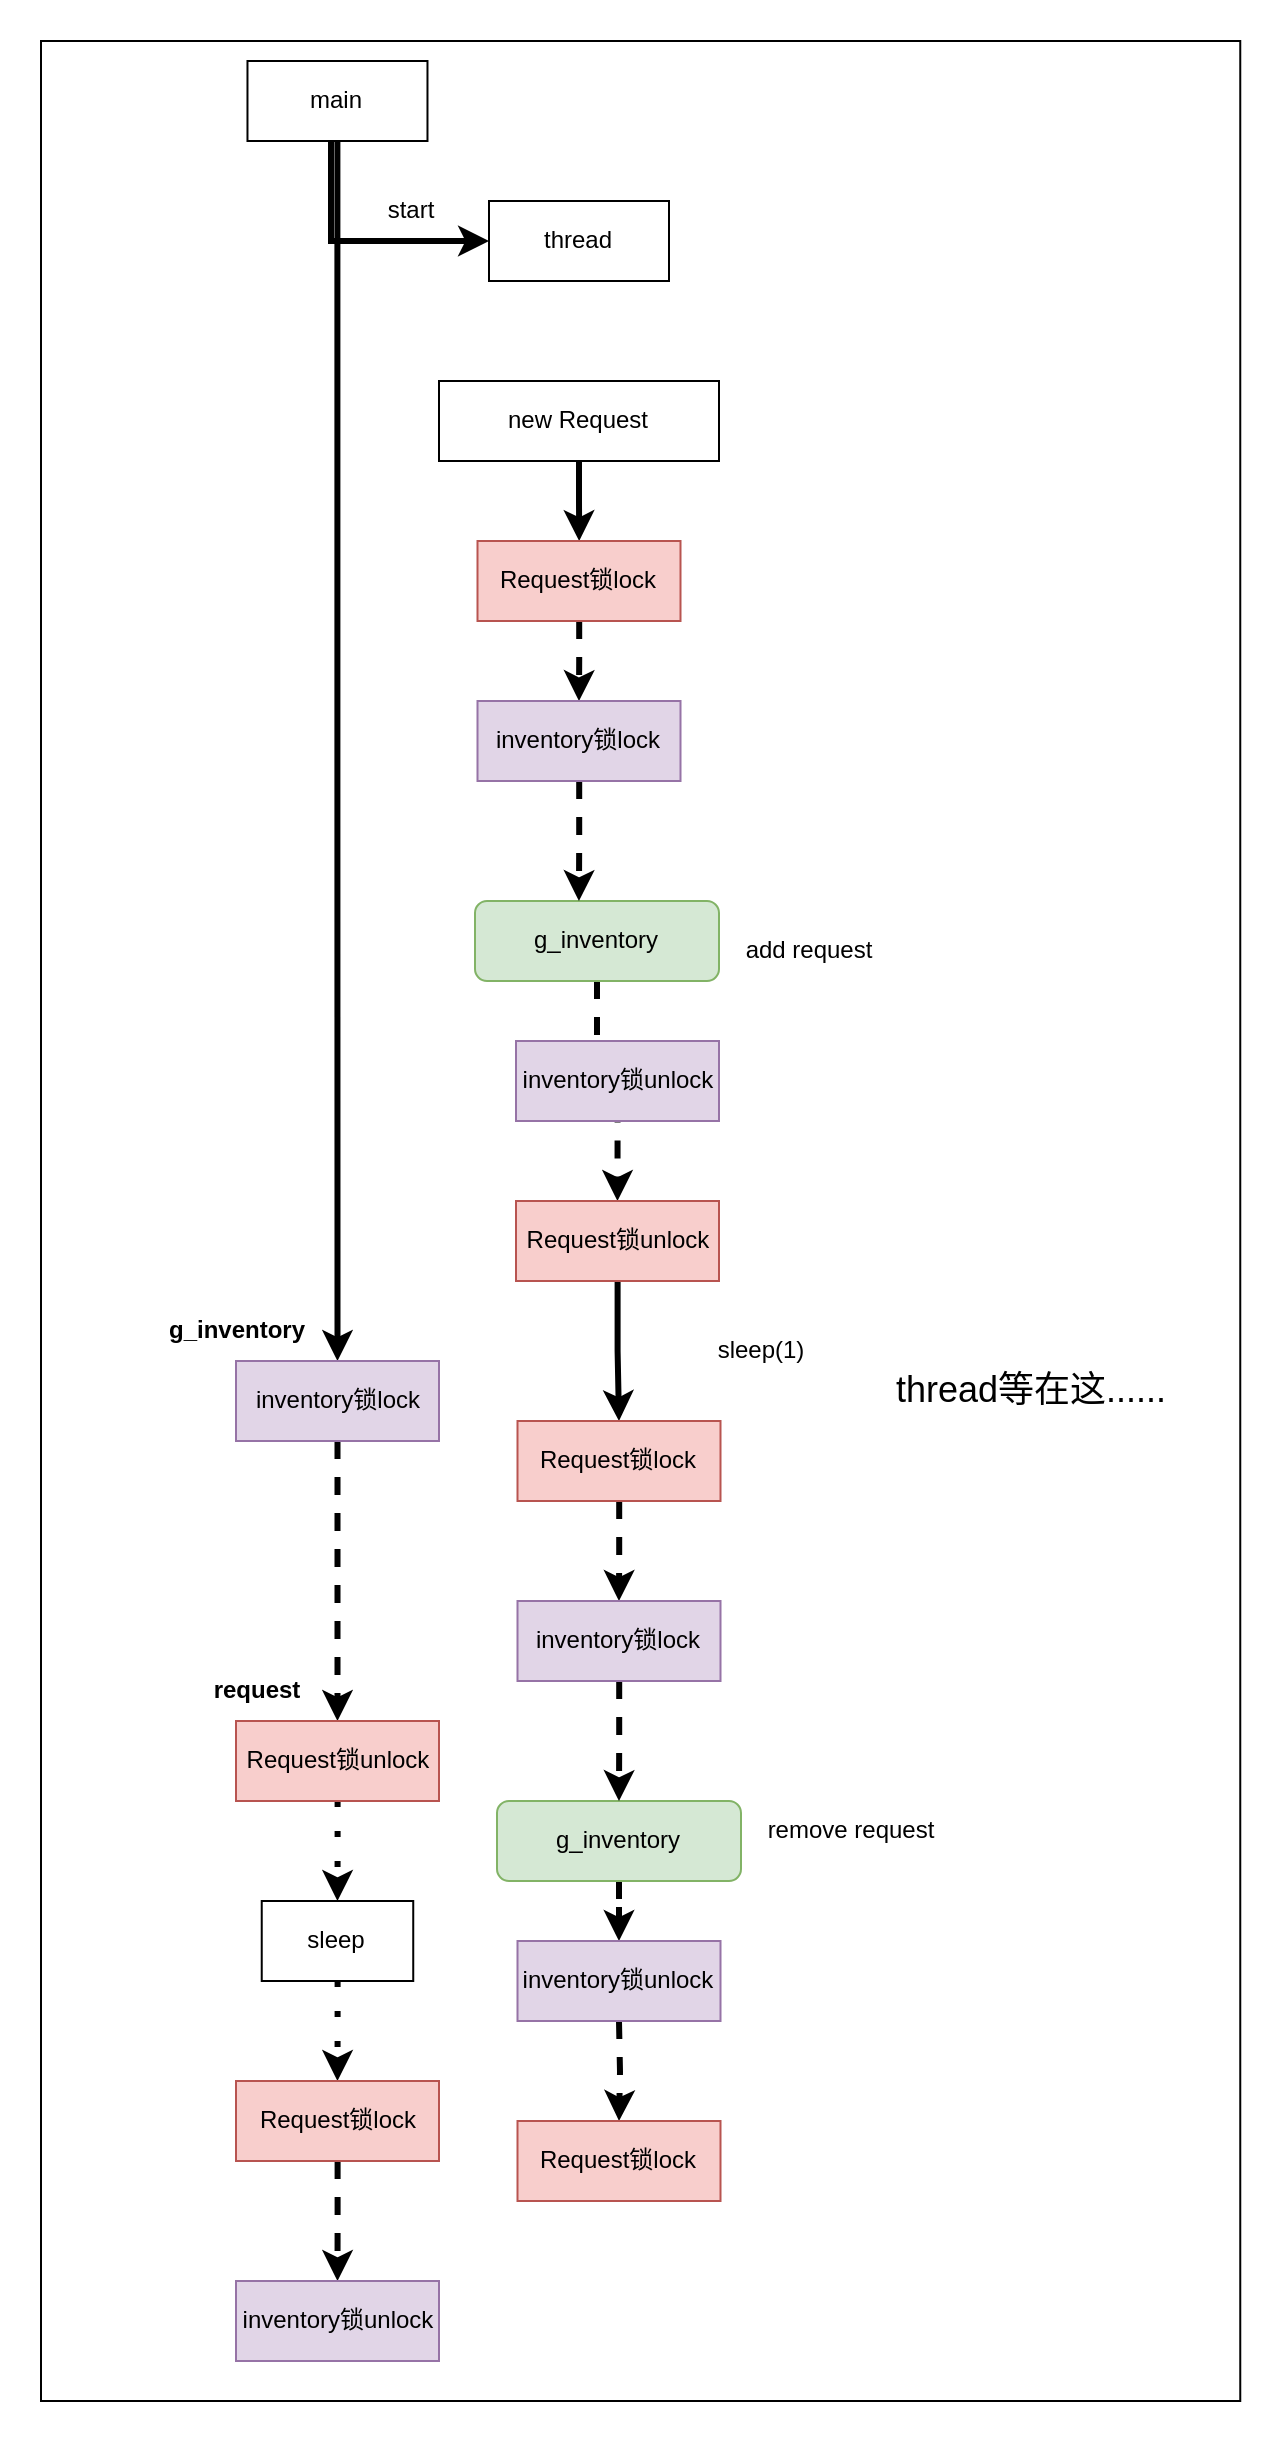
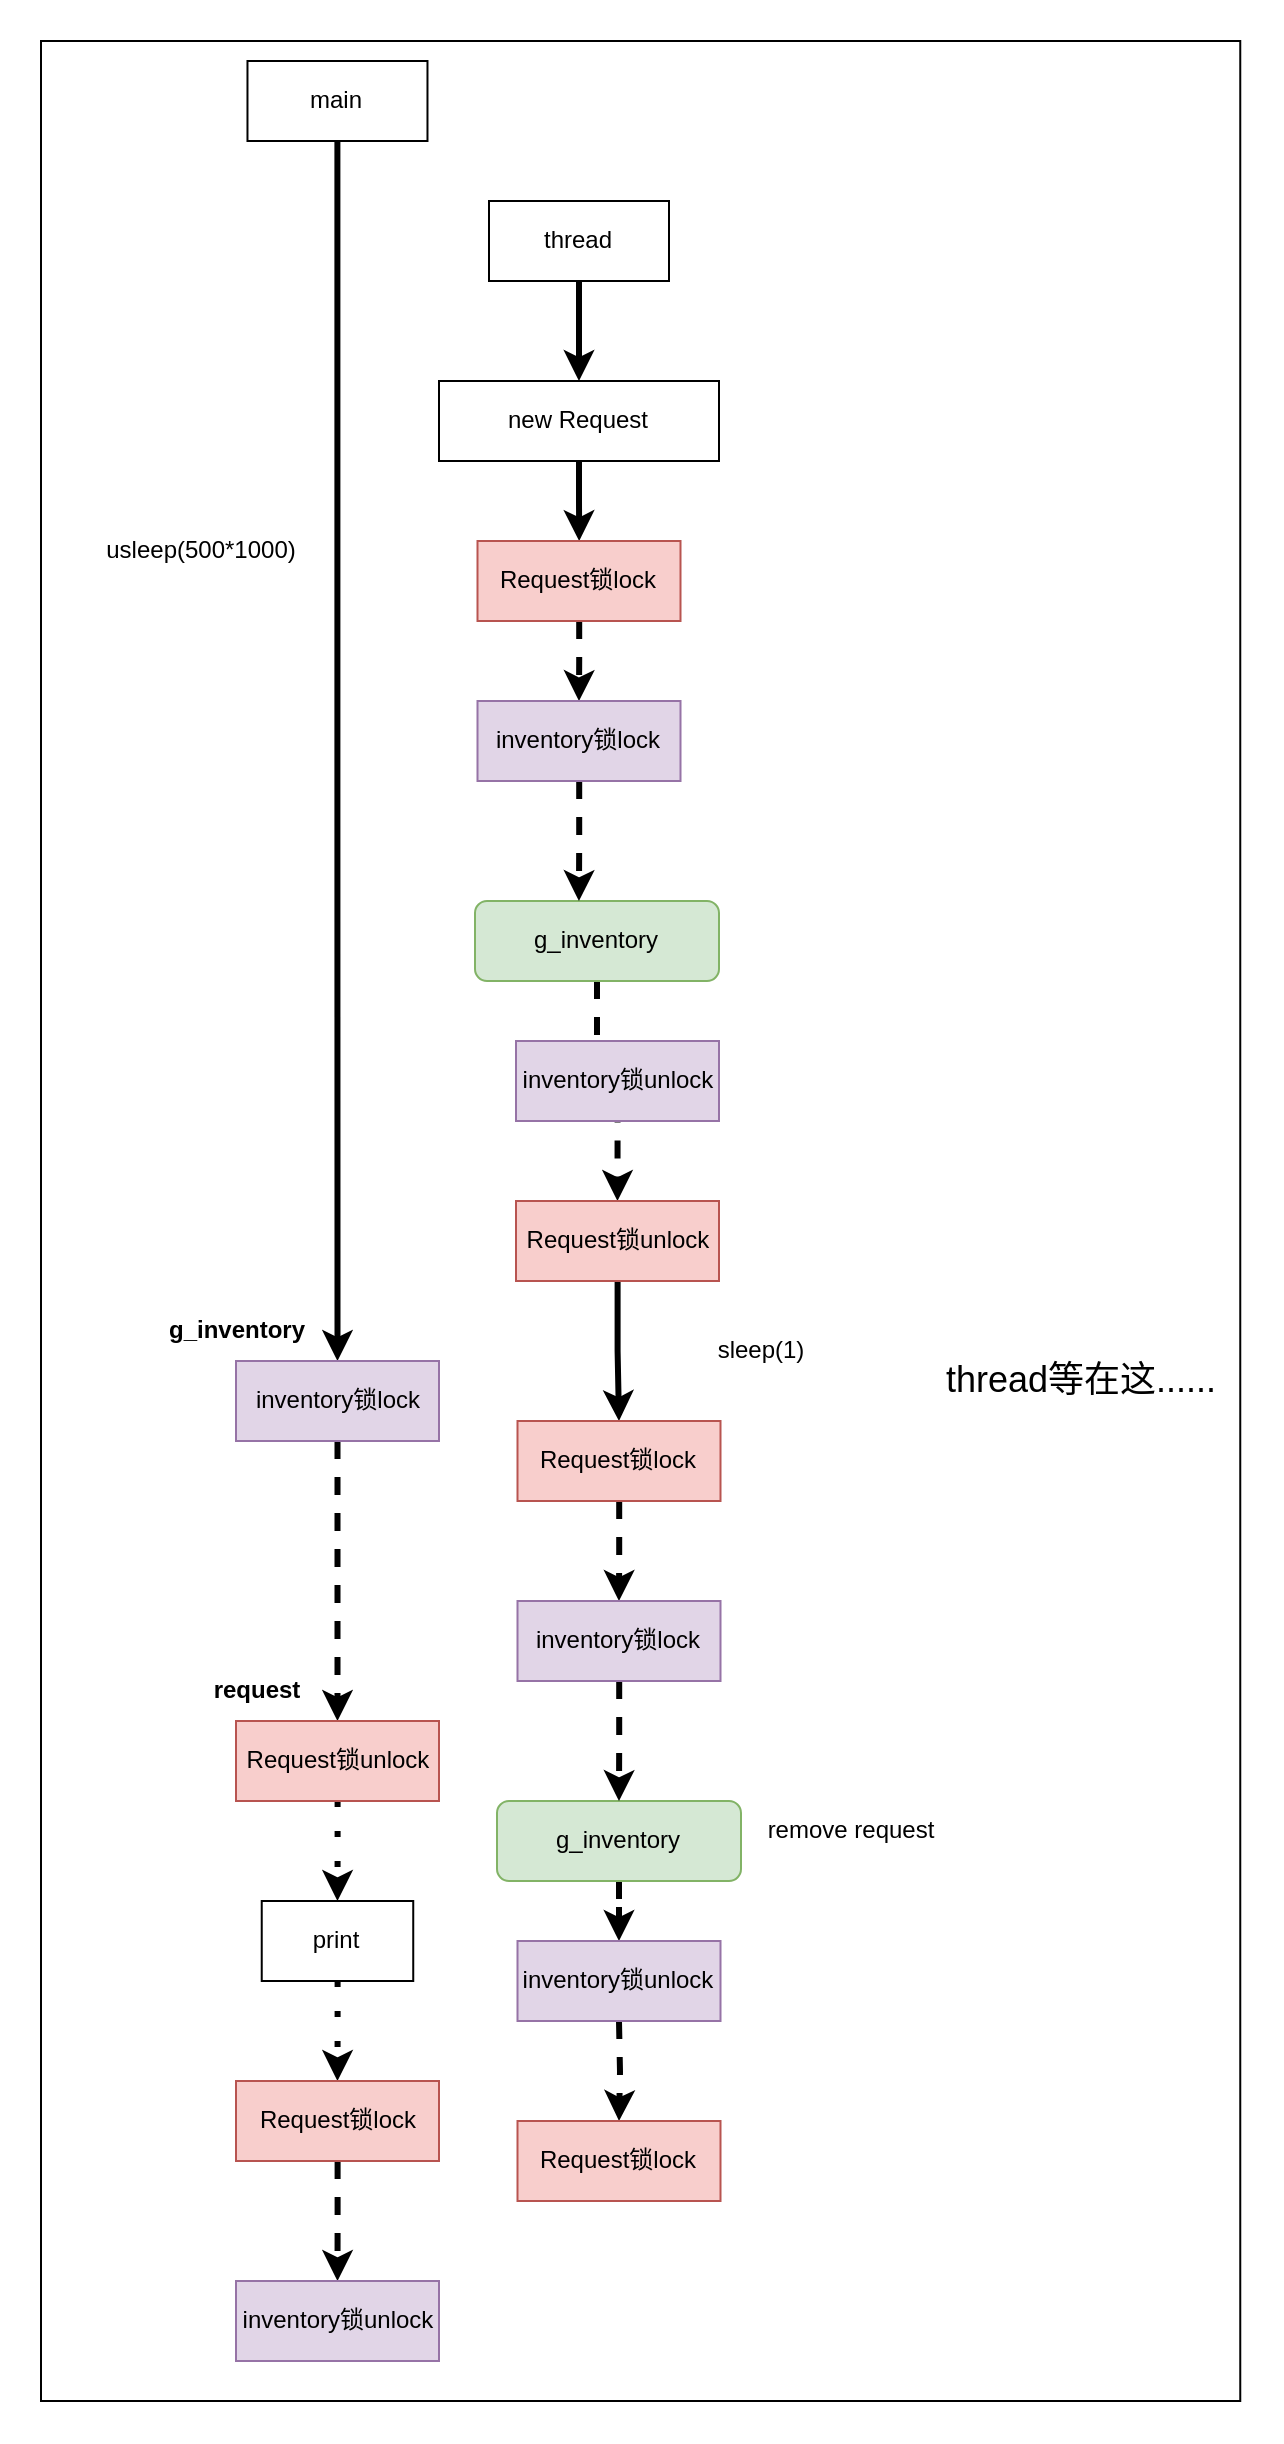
node "start": removed
edge "main" -> "thread": removed
edge "thread" -> "new Request": added
node "usleep(500*1000)": added
node "add request": removed
node "thread等在这......": moved (1031, 1391) -> (1081, 1381)
node "sleep": label "sleep" -> "print"
